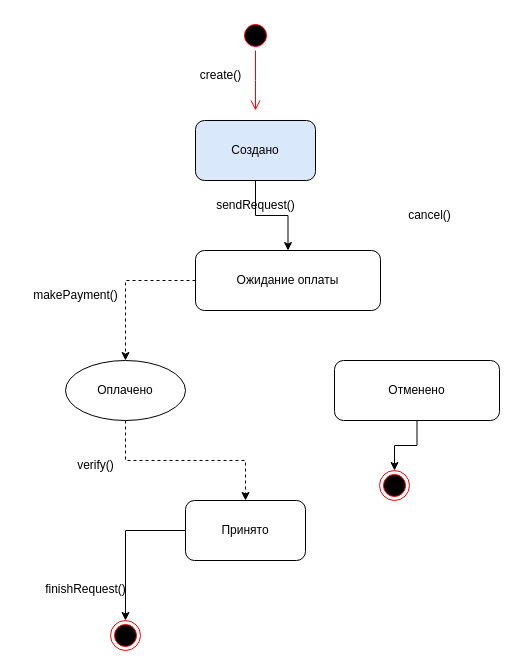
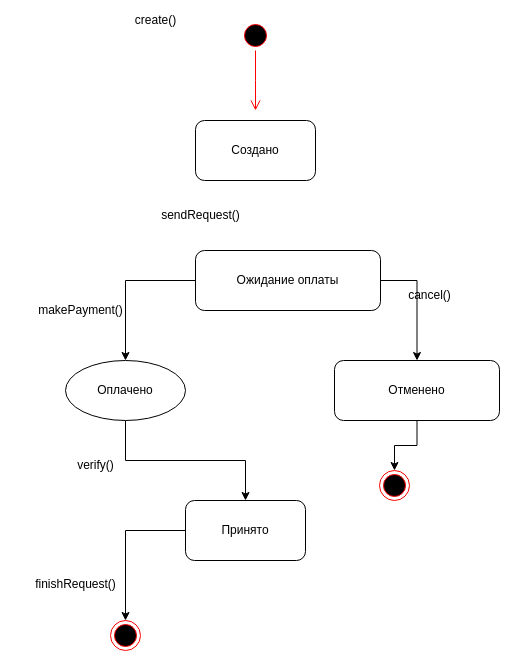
node "create()": moved (221, 76) -> (156, 21)
node "Создано": fillcolor #dae8fc -> #ffffff
node "sendRequest()": moved (256, 206) -> (201, 216)
edge "Создано" -> "Ожидание оплаты": removed
node "cancel()": moved (430, 216) -> (430, 296)
edge "Ожидание оплаты" -> "Оплачено": style dashed -> solid
node "makePayment()": moved (76, 296) -> (81, 311)
edge "Ожидание оплаты" -> "Отменено": added
edge "Оплачено" -> "Принято": style dashed -> solid
node "finishRequest()": moved (86, 590) -> (76, 585)
